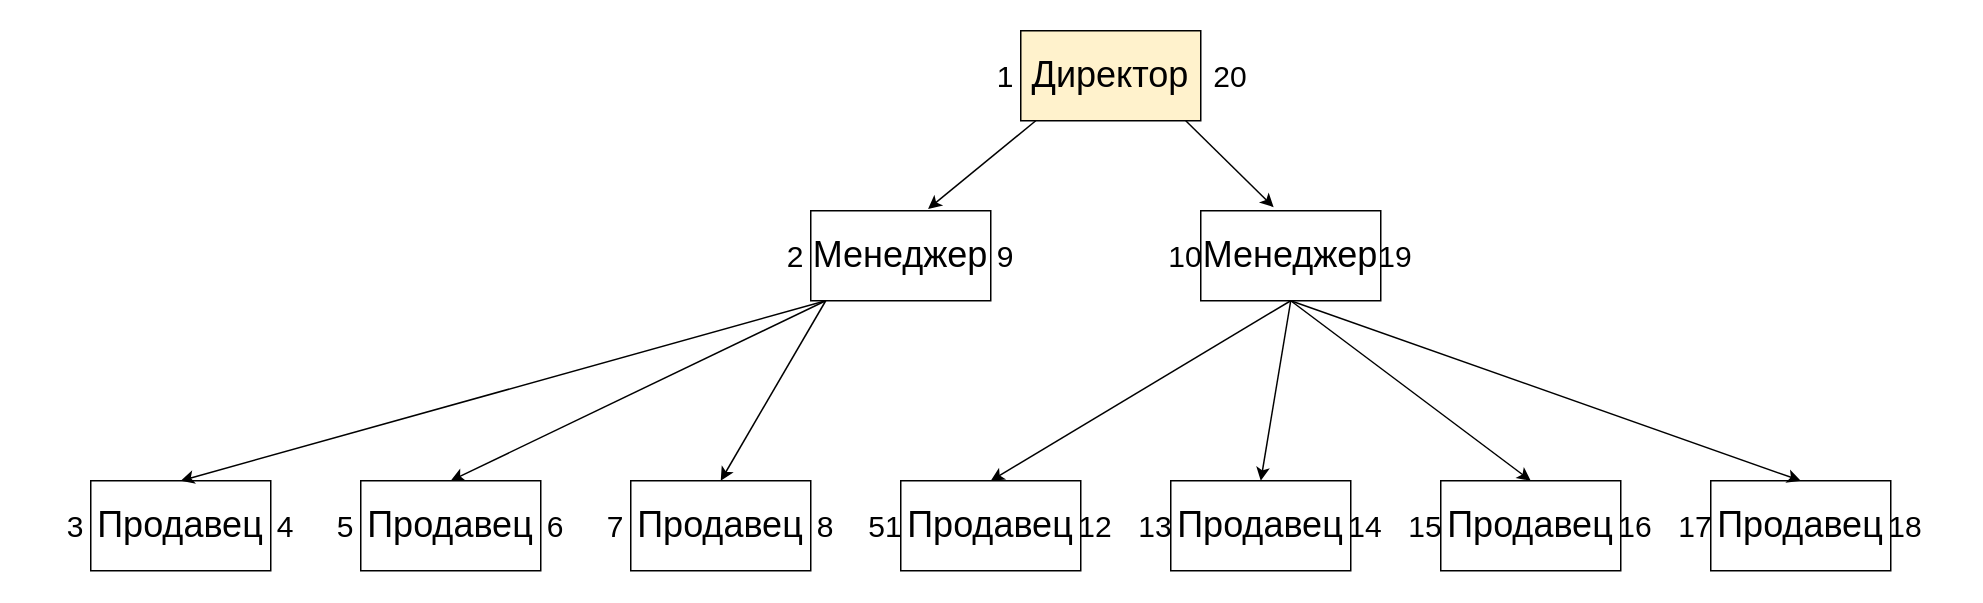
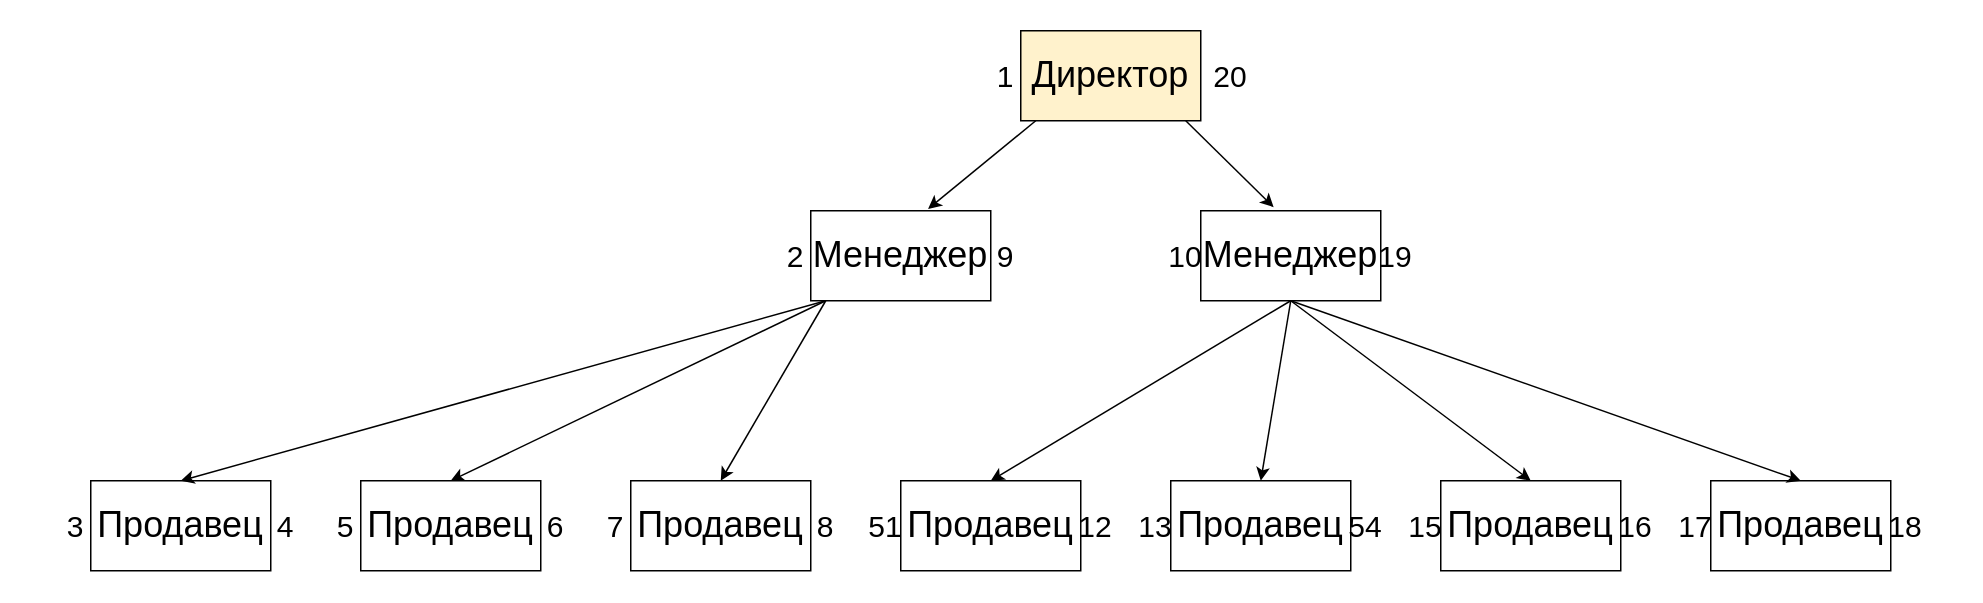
node "14": label "14" -> "54"
